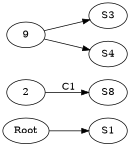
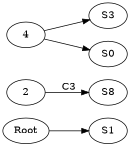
node "9": label "9" -> "4"
node "S4": label "S4" -> "S0"
edge "2" -> "S8": label "C1" -> "C3"
